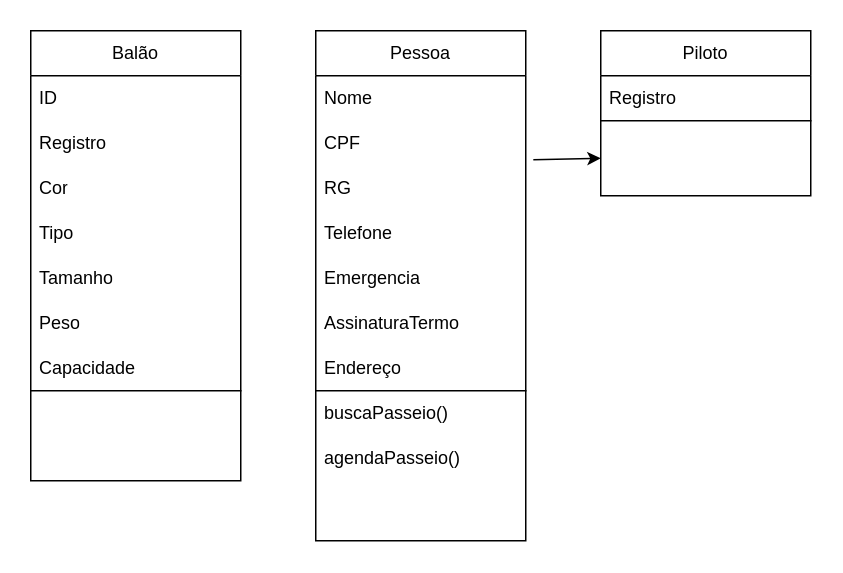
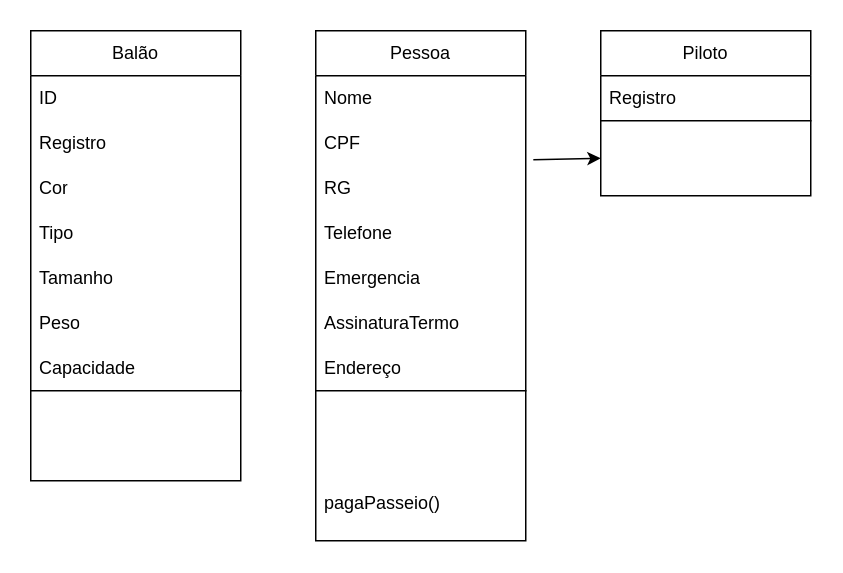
node "buscaPasseio()": removed
node "agendaPasseio()": removed
node "pagaPasseio()": added
